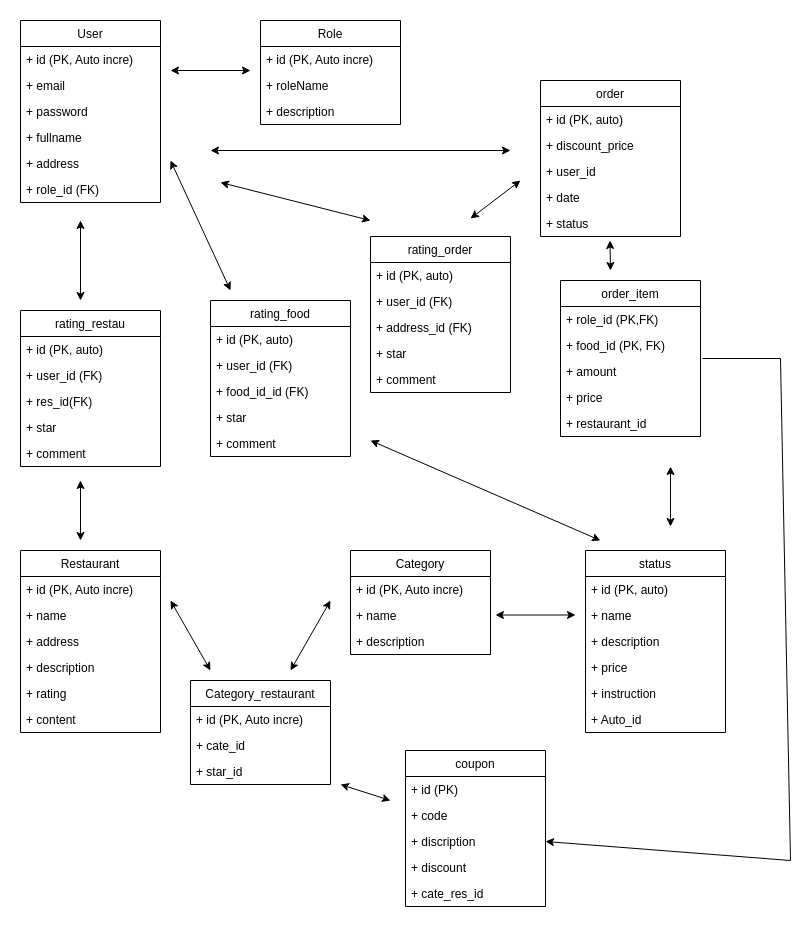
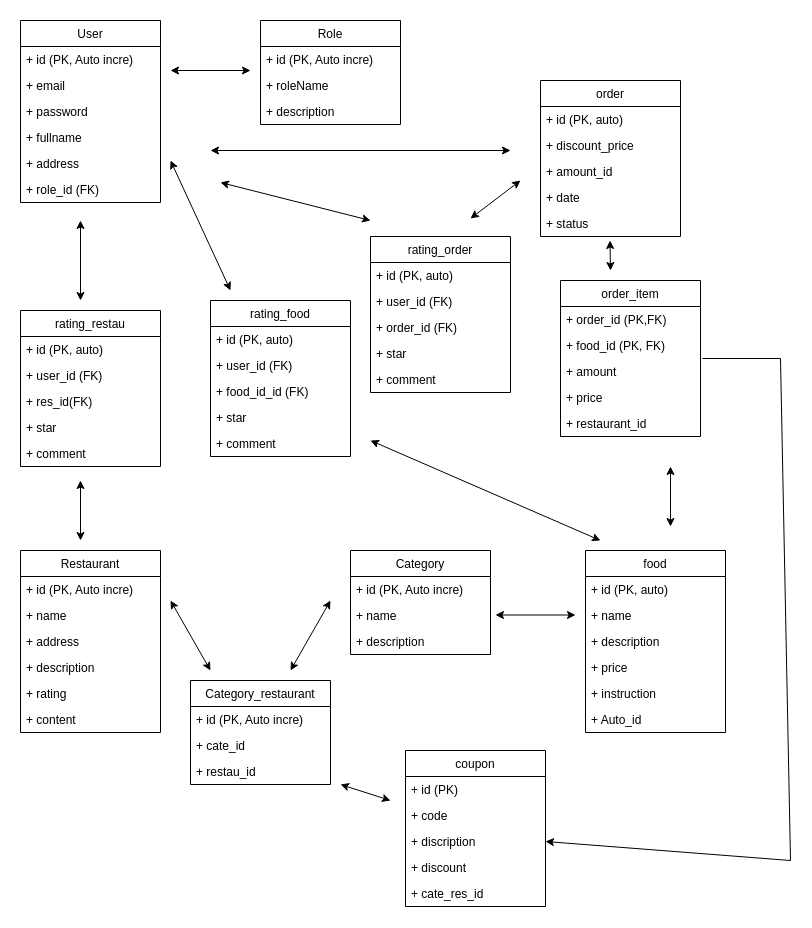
node "+ user_id": label "+ user_id" -> "+ amount_id"
node "+ role_id (PK,FK)": label "+ role_id (PK,FK)" -> "+ order_id (PK,FK)"
node "+ address_id (FK)": label "+ address_id (FK)" -> "+ order_id (FK)"
node "status": label "status" -> "food"
node "+ star_id": label "+ star_id" -> "+ restau_id"
